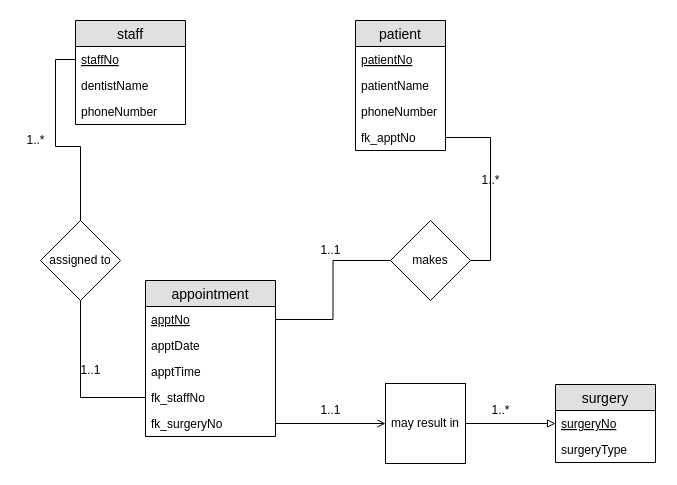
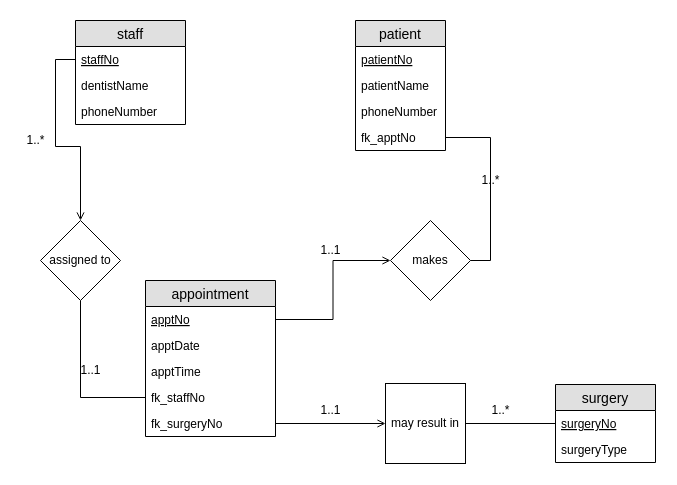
edge "staffNo" -- "assigned to": arrowhead none -> open
edge "makes" -- "apptNo": arrowhead none -> open
edge "may result in" -> "surgery": arrowhead block -> none
